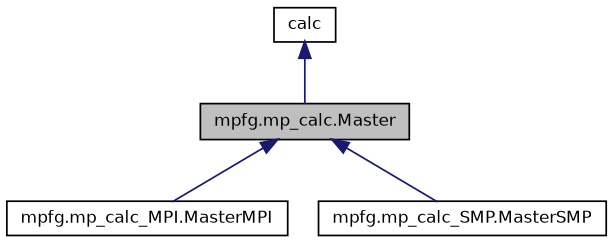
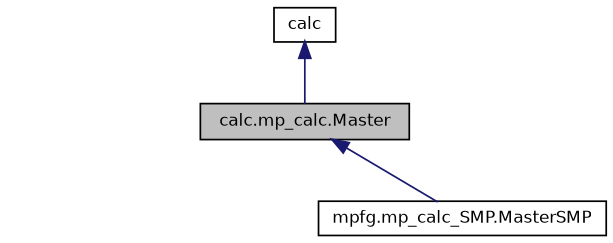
node "mpfg.mp_calc.Master": label "mpfg.mp_calc.Master" -> "calc.mp_calc.Master"
node "mpfg.mp_calc_MPI.MasterMPI": removed
